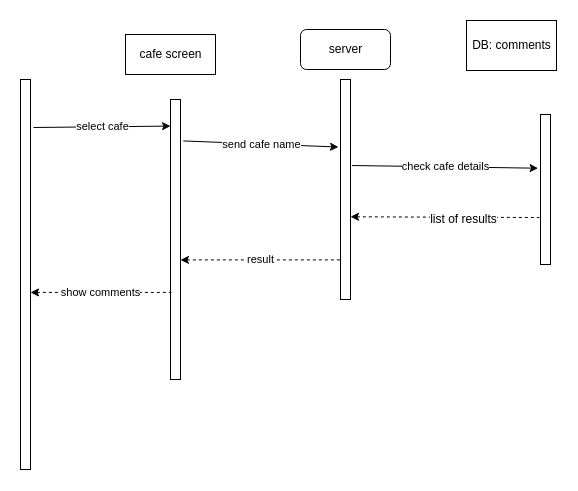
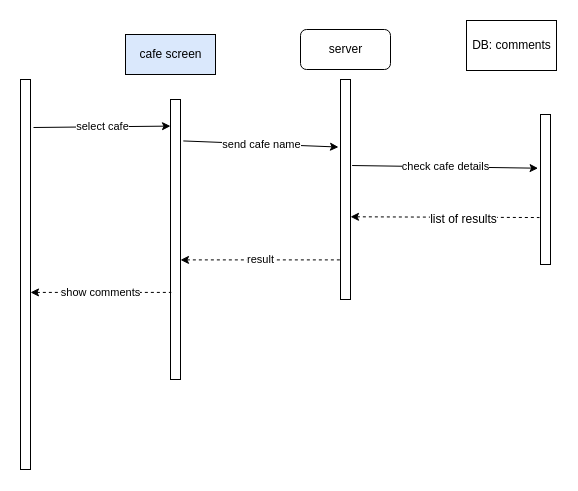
node "cafe screen": fillcolor #ffffff -> #dae8fc
